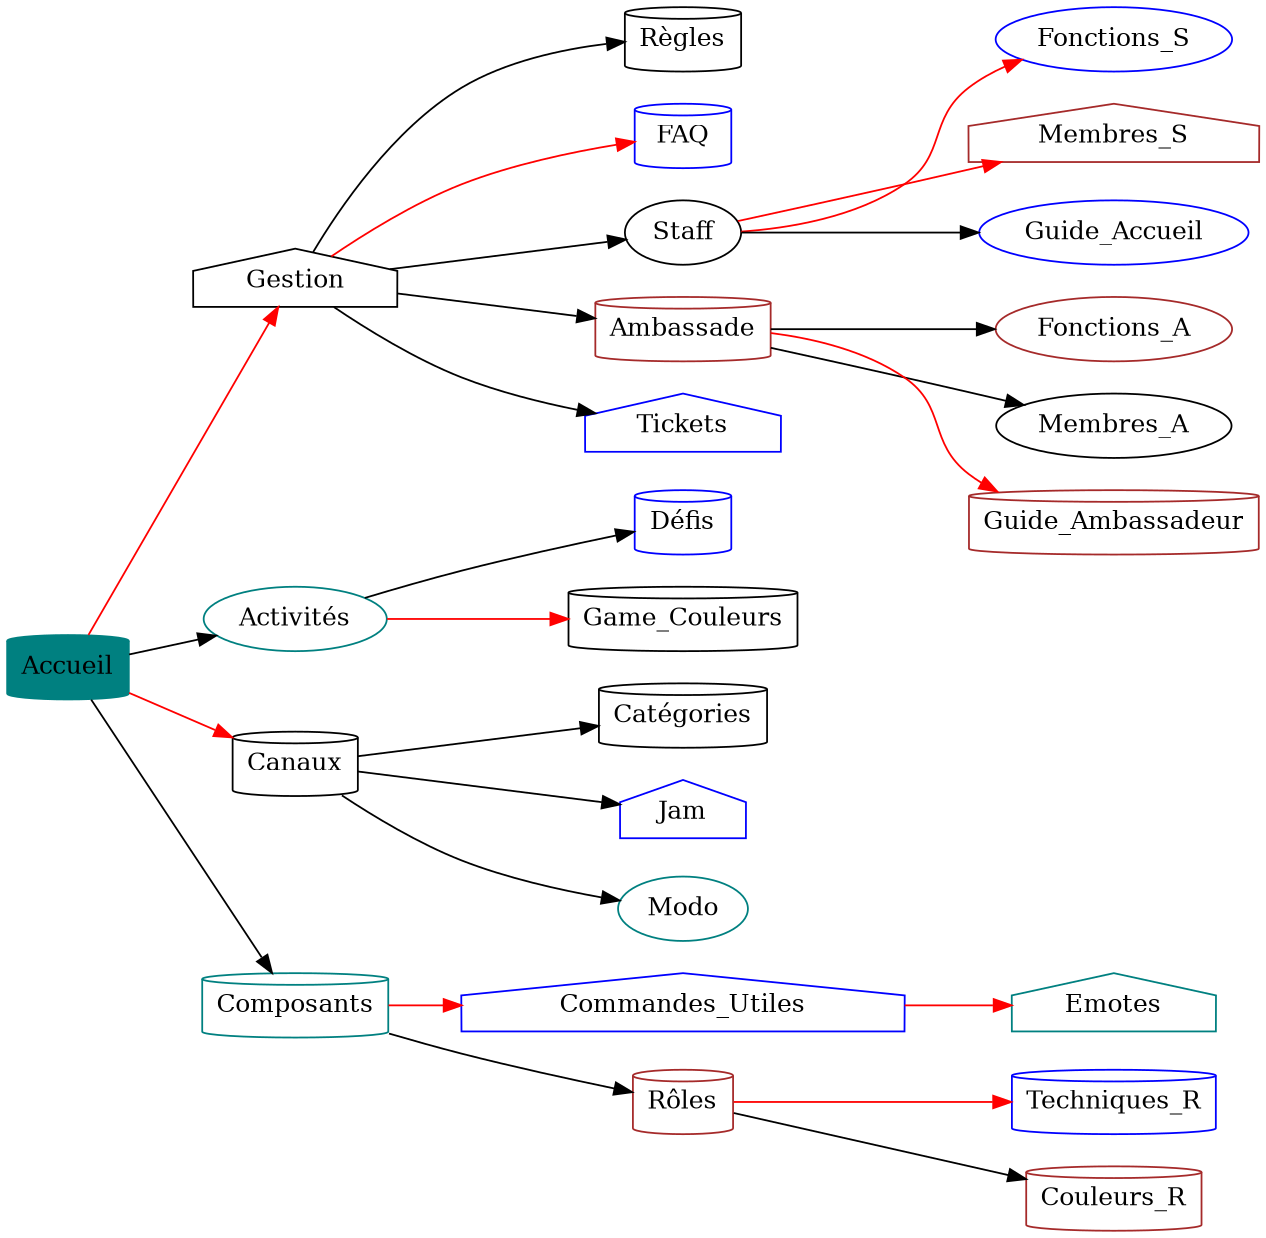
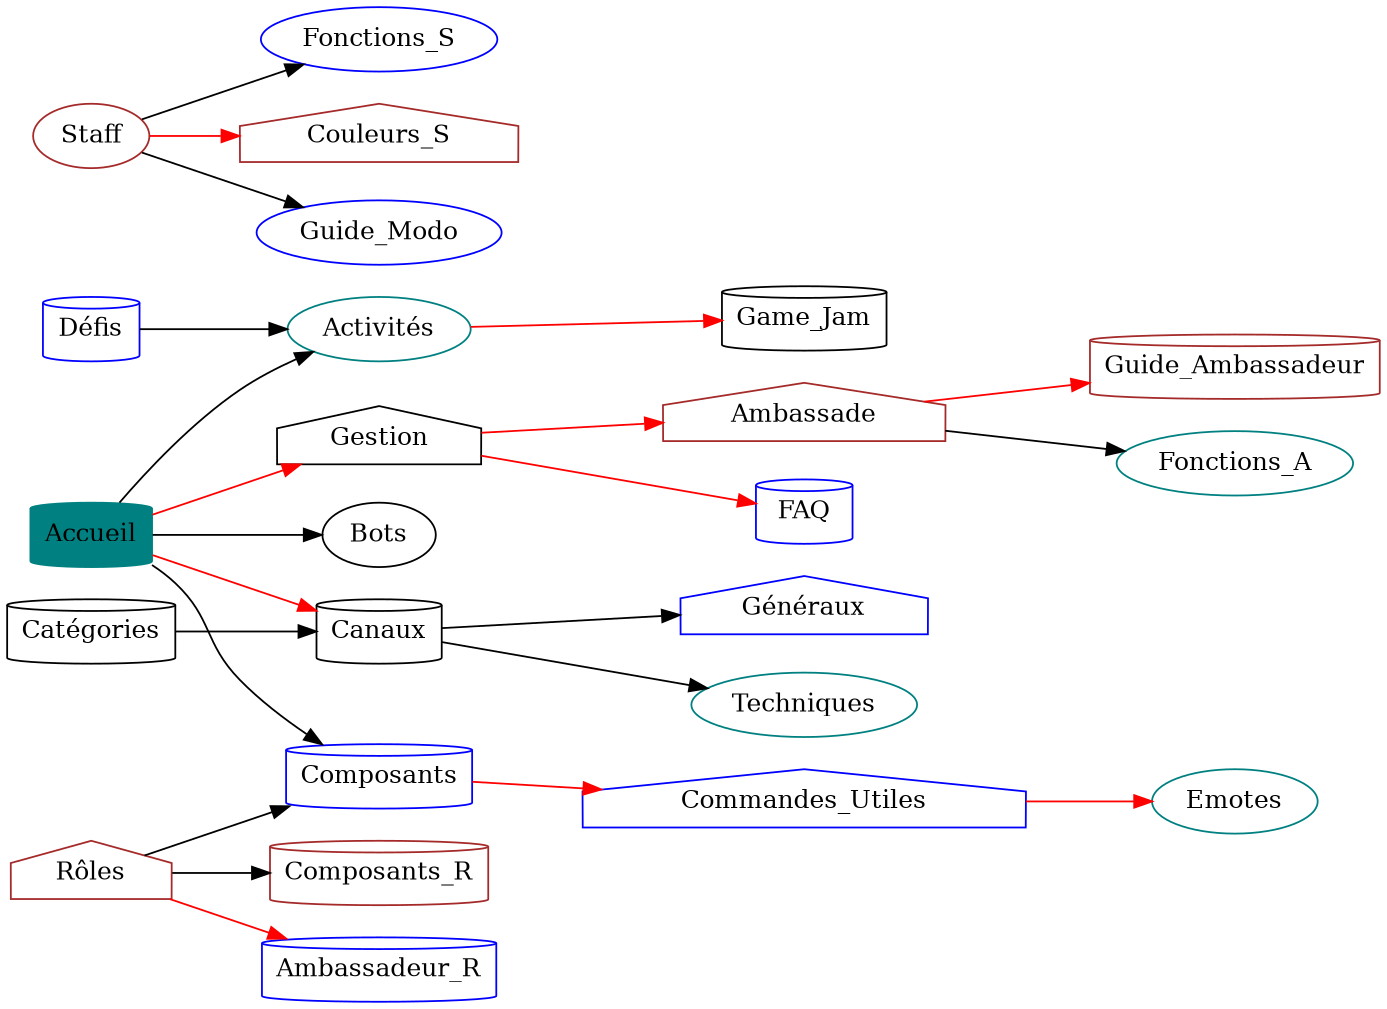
node "Règles": removed
node "Membres_S": label "Membres_S" -> "Couleurs_S"
edge "Staff" -> "Fonctions_S": color red -> black
node "Staff": color black -> brown
node "Guide_Accueil": label "Guide_Accueil" -> "Guide_Modo"
edge "Gestion" -> "Staff": removed
edge "Gestion" -> "Ambassade": color black -> red
node "Ambassade": shape cylinder -> house
node "Fonctions_A": color brown -> teal
node "Tickets": removed
node "Membres_A": removed
node "Bots": added
edge "Activités" -> "Défis": reversed
node "Game_Couleurs": label "Game_Couleurs" -> "Game_Jam"
edge "Canaux" -> "Catégories": reversed
node "Jam": label "Jam" -> "Généraux"
node "Modo": label "Modo" -> "Techniques"
node "Composants": color teal -> blue
node "Emotes": shape house -> ellipse
edge "Composants" -> "Rôles": reversed
node "Rôles": shape cylinder -> house
node "Techniques_R": label "Techniques_R" -> "Ambassadeur_R"
node "Couleurs_R": label "Couleurs_R" -> "Composants_R"
